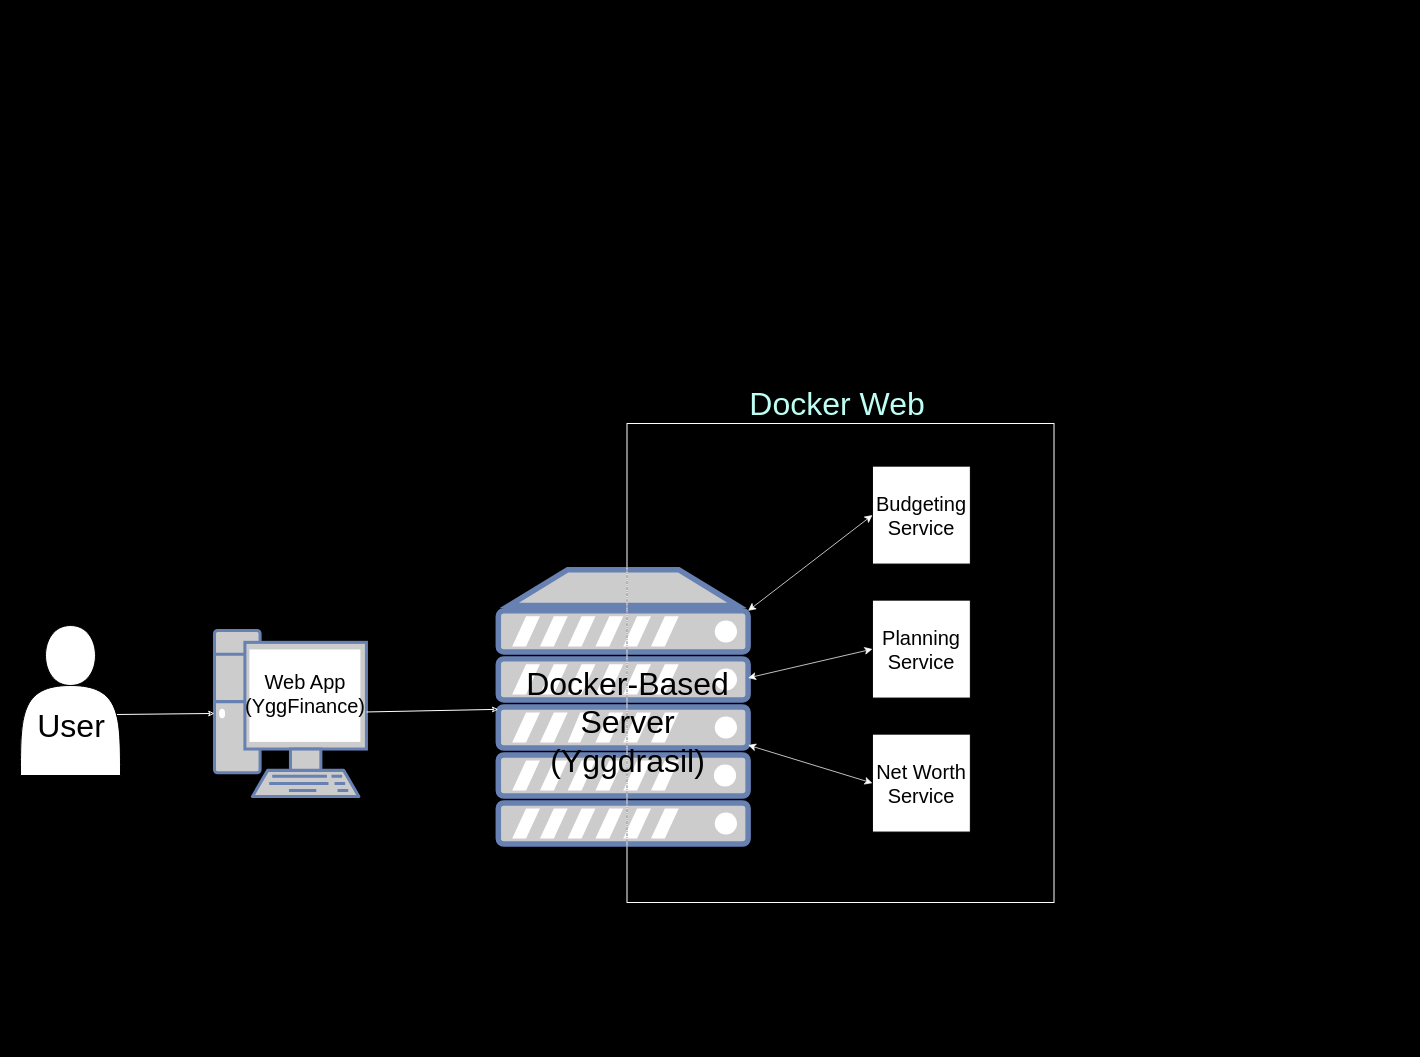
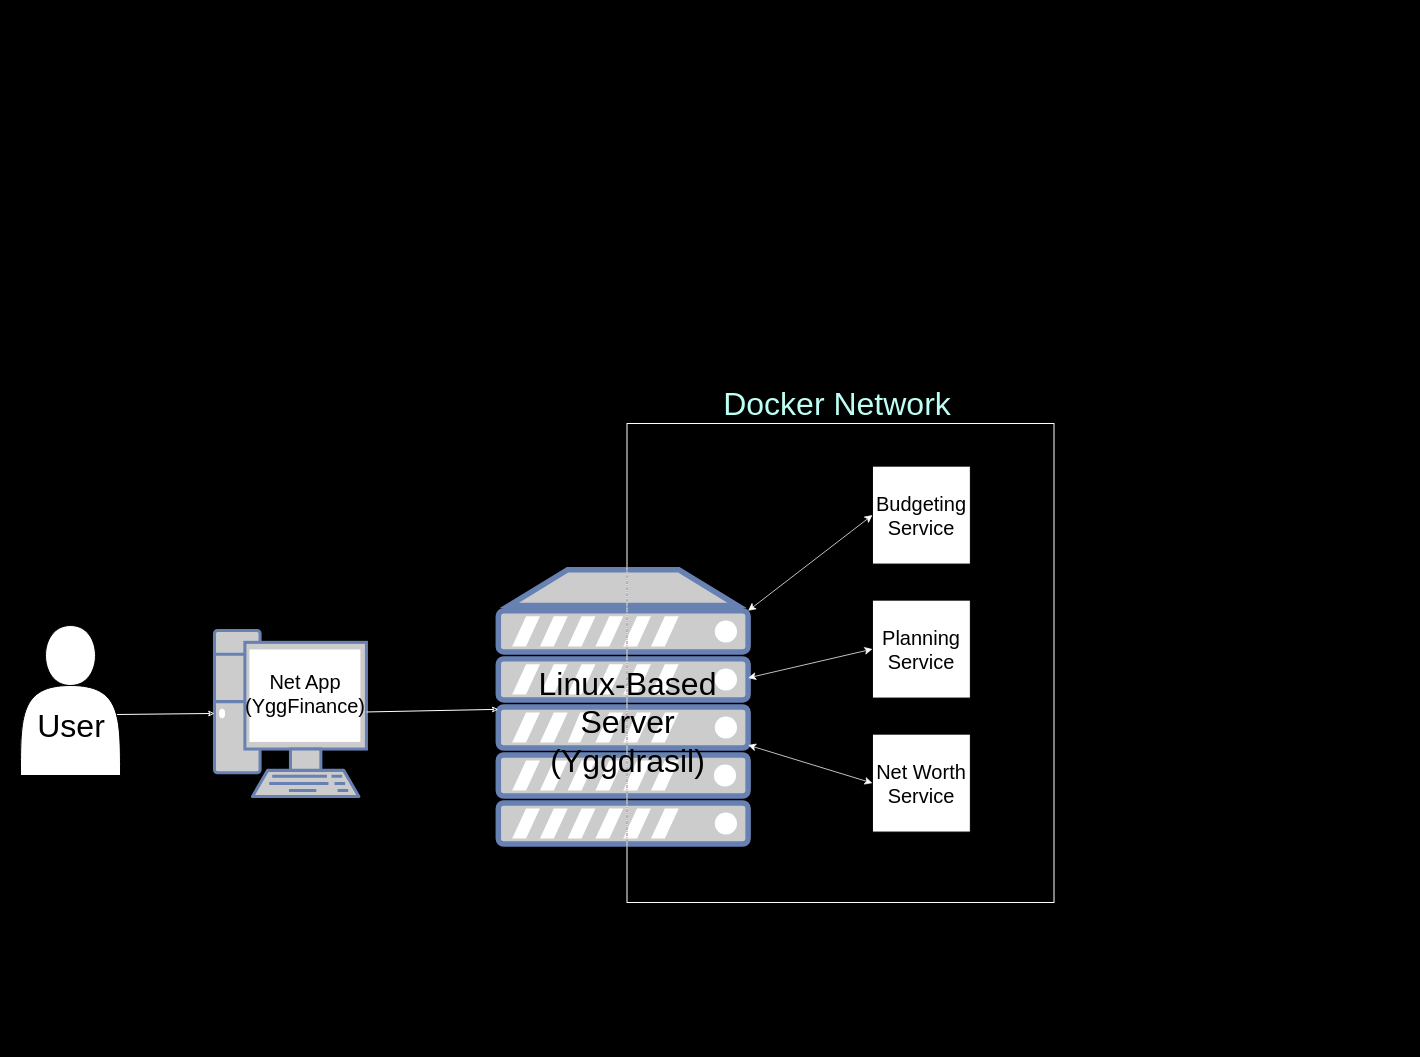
node "Docker Web": label "Docker Web" -> "Docker Network"
node "Web App(YggFinance)": label "Web App(YggFinance)" -> "Net App(YggFinance)"
node "Docker-Based Server (Yggdrasil)": label "Docker-Based Server (Yggdrasil)" -> "Linux-Based Server (Yggdrasil)"
